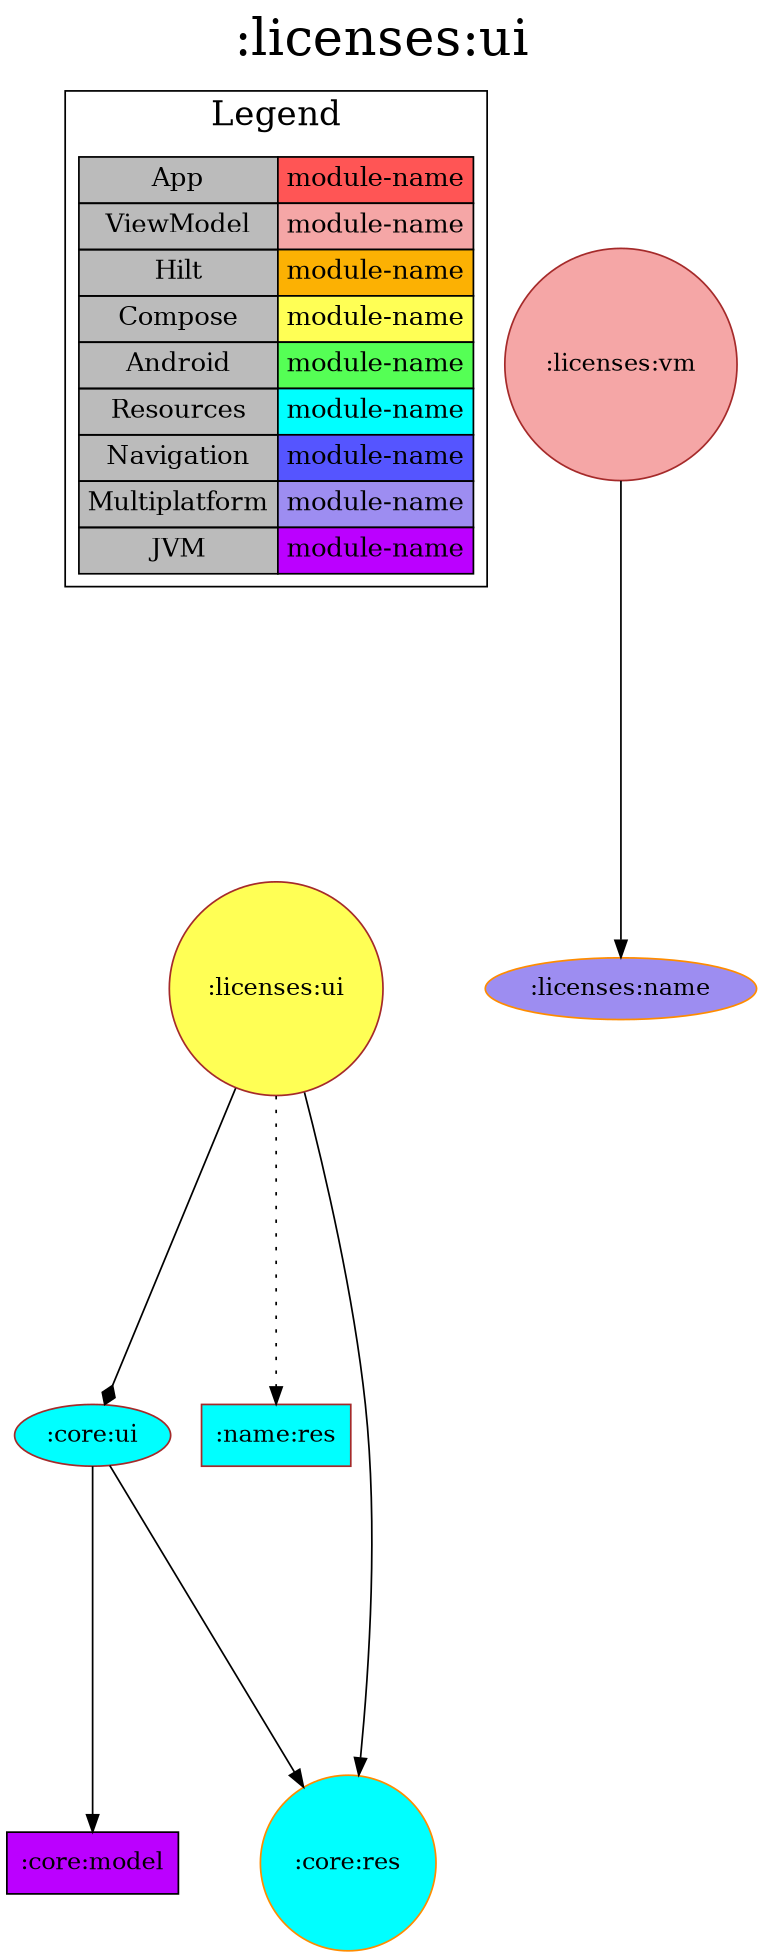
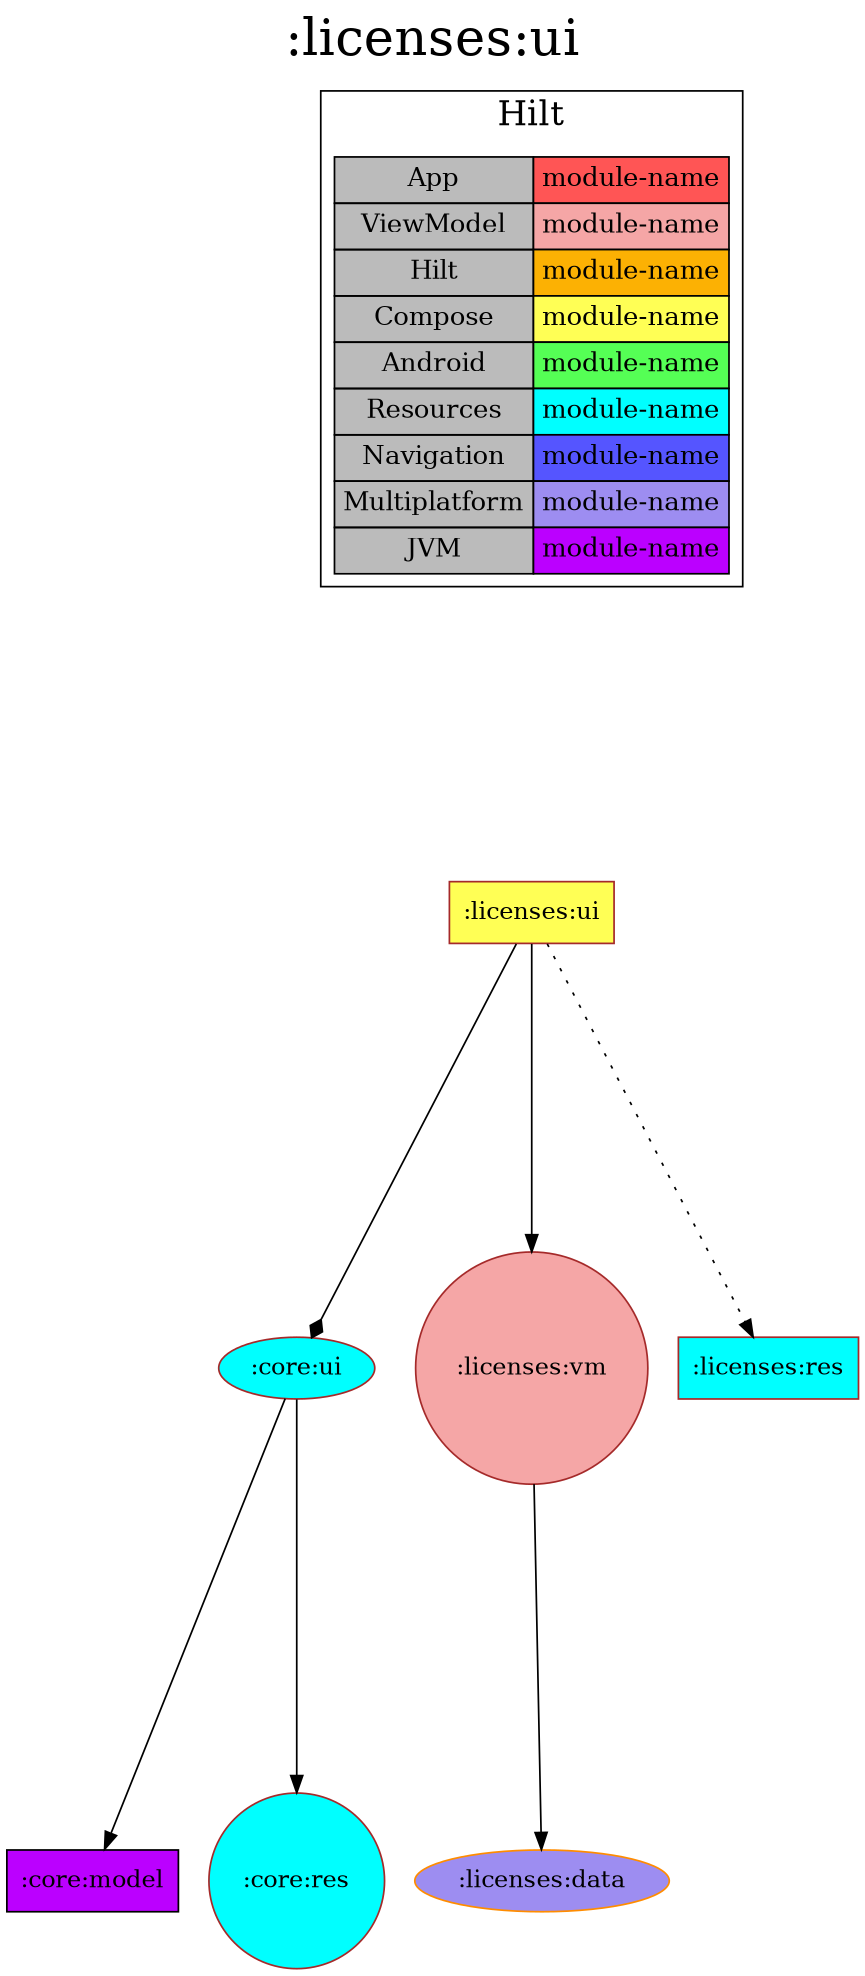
cluster "Legend": label "Legend" -> "Hilt"
node ":licenses:ui": shape circle -> box
node ":licenses:name": label ":licenses:name" -> ":licenses:data"
edge ":licenses:ui" -> ":core:res": now ":licenses:ui" -> ":licenses:vm"
node ":name:res": label ":name:res" -> ":licenses:res"
node ":core:res": color darkorange -> brown
